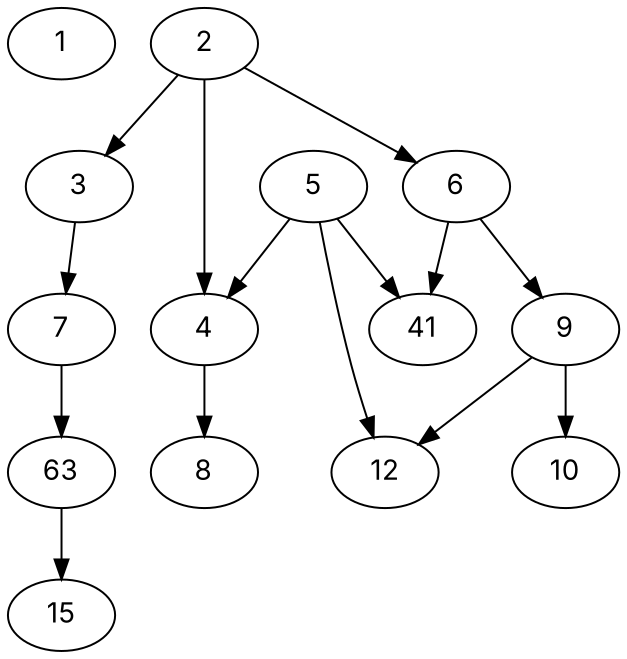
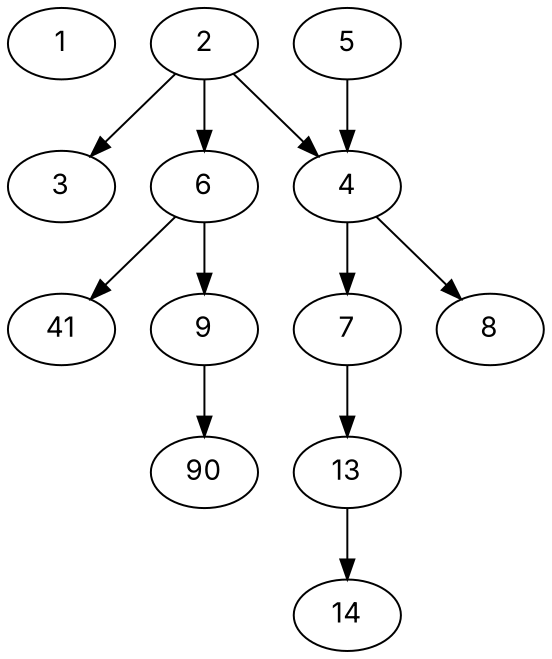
edge "3" -> "7": now "4" -> "7"
edge "5" -> "41": removed
node "63": label "63" -> "13"
node "12": removed
node "10": label "10" -> "90"
node "15": label "15" -> "14"
